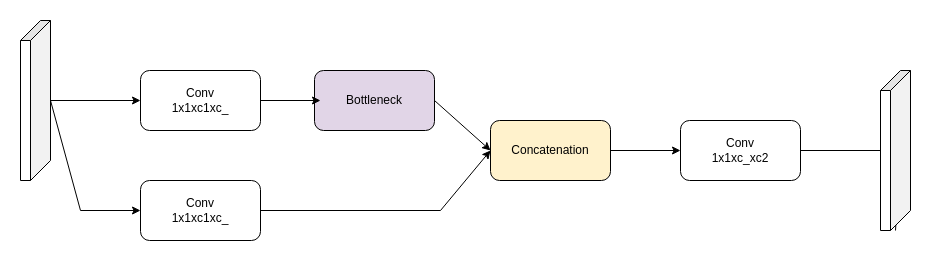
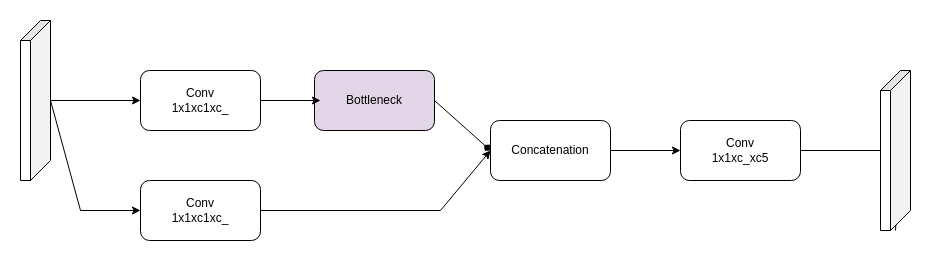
edge "Bottleneck" -> "Concatenation": arrowhead classic -> diamond
node "Concatenation": fillcolor #fff2cc -> #ffffff
node "Conv 1x1xc_xc2": label "Conv 1x1xc_xc2" -> "Conv 1x1xc_xc5"
